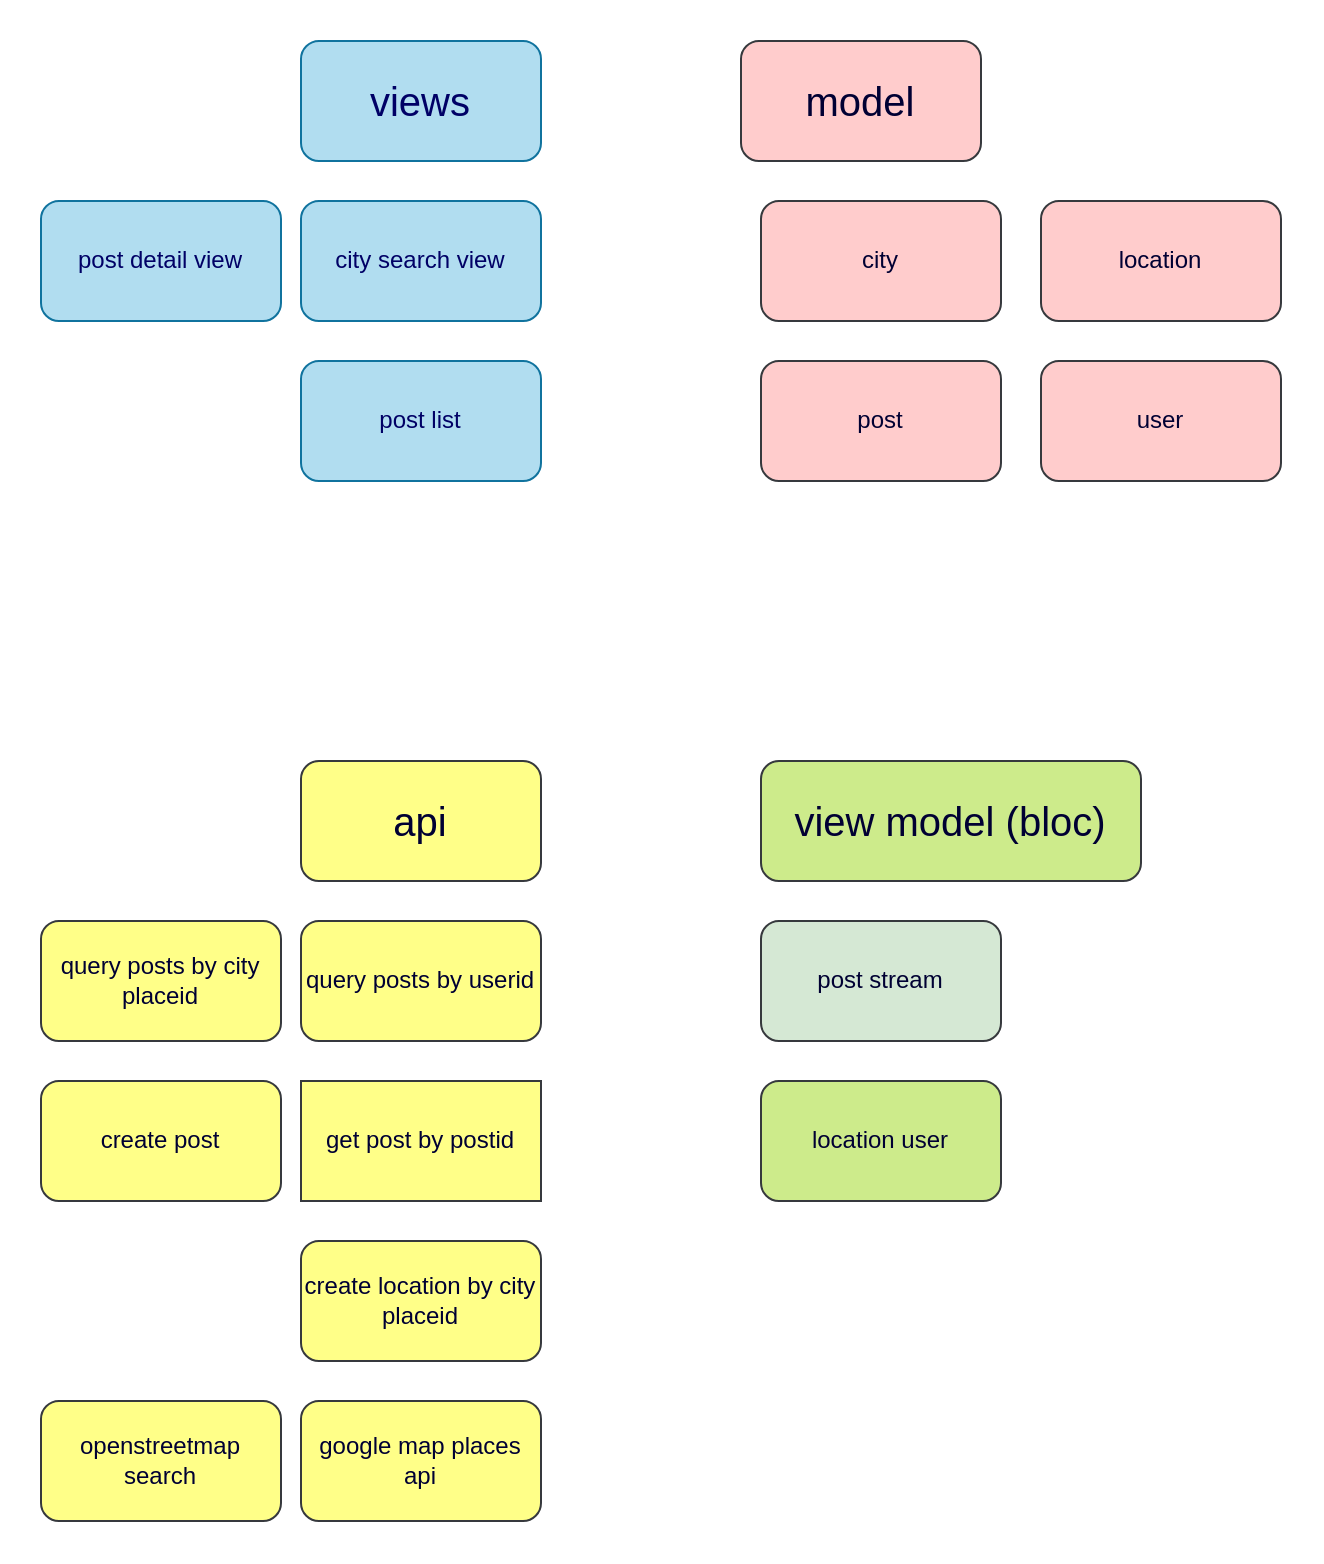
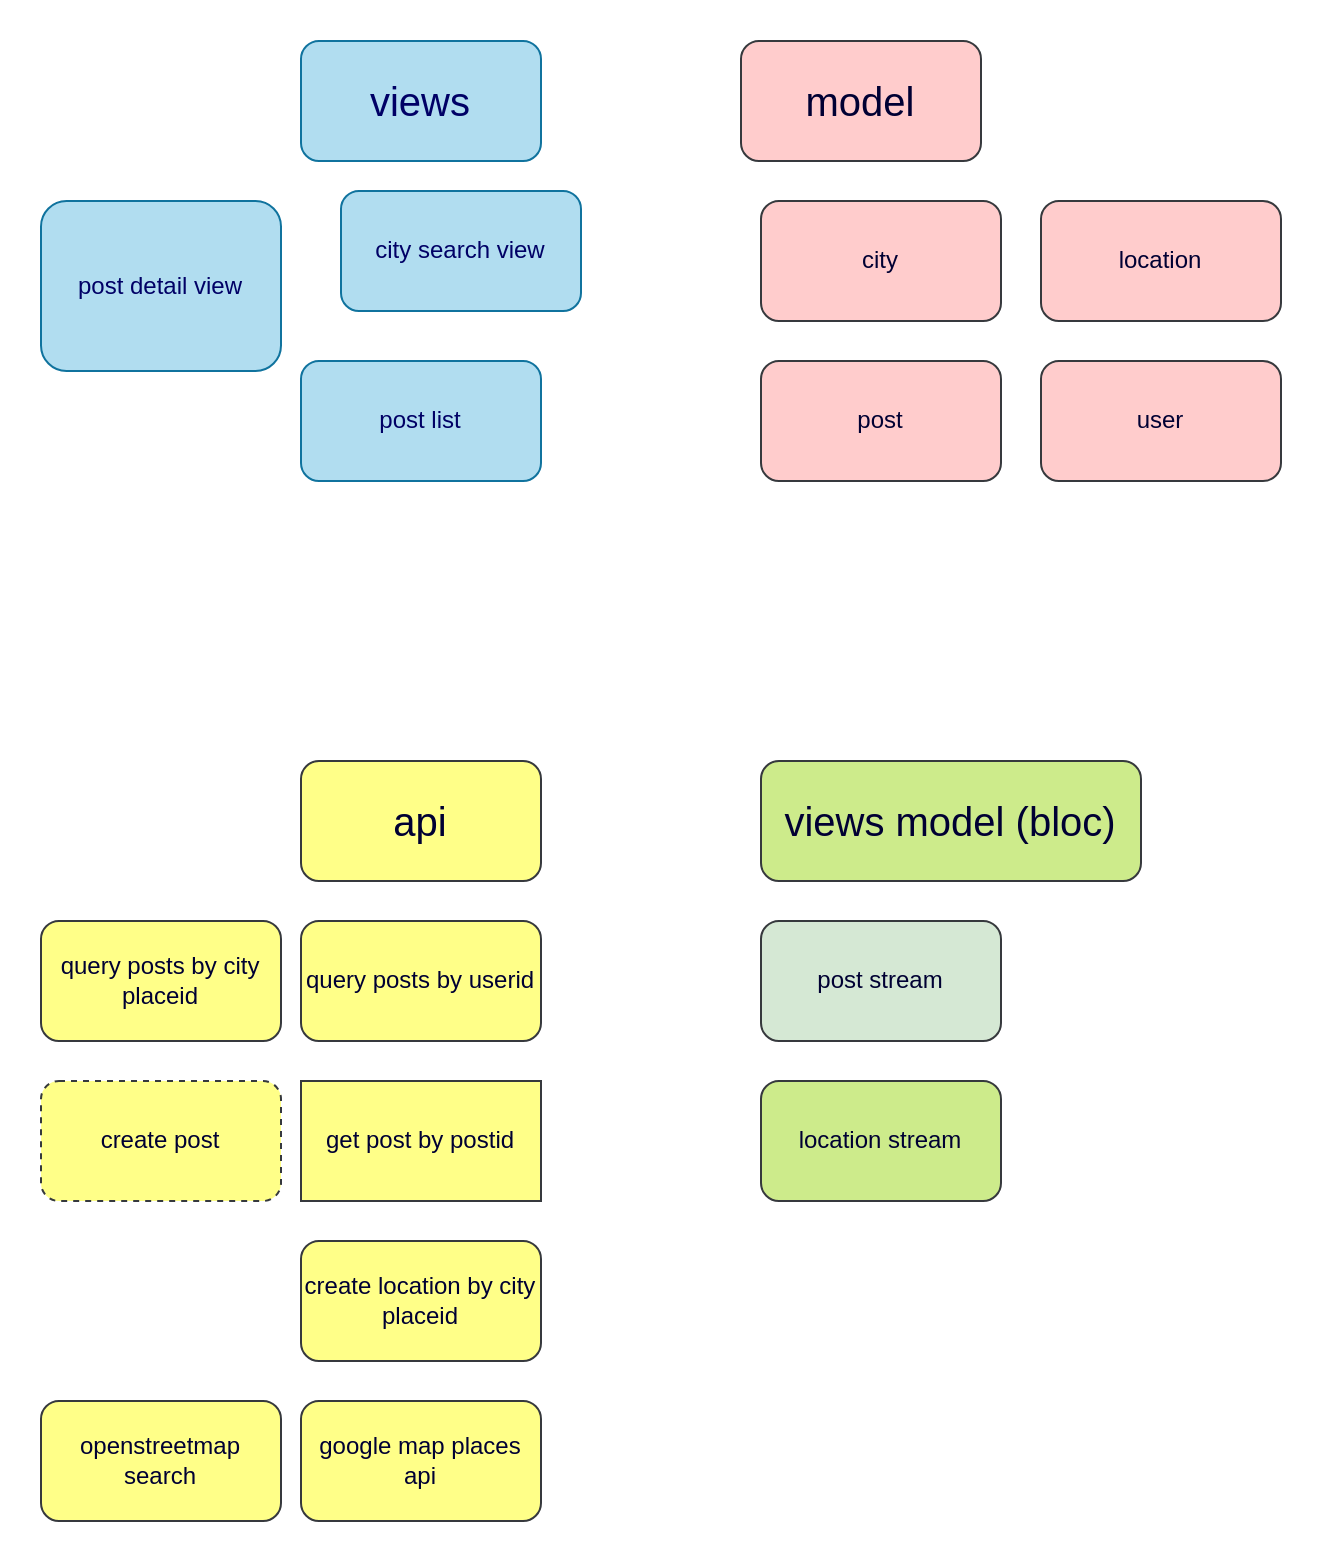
node "post detail view": size 240x120 -> 240x170
node "city search view": moved (421, 261) -> (461, 251)
node "view model (bloc)": label "view model (bloc)" -> "views model (bloc)"
node "create post": style solid -> dashed
node "location user": label "location user" -> "location stream"
